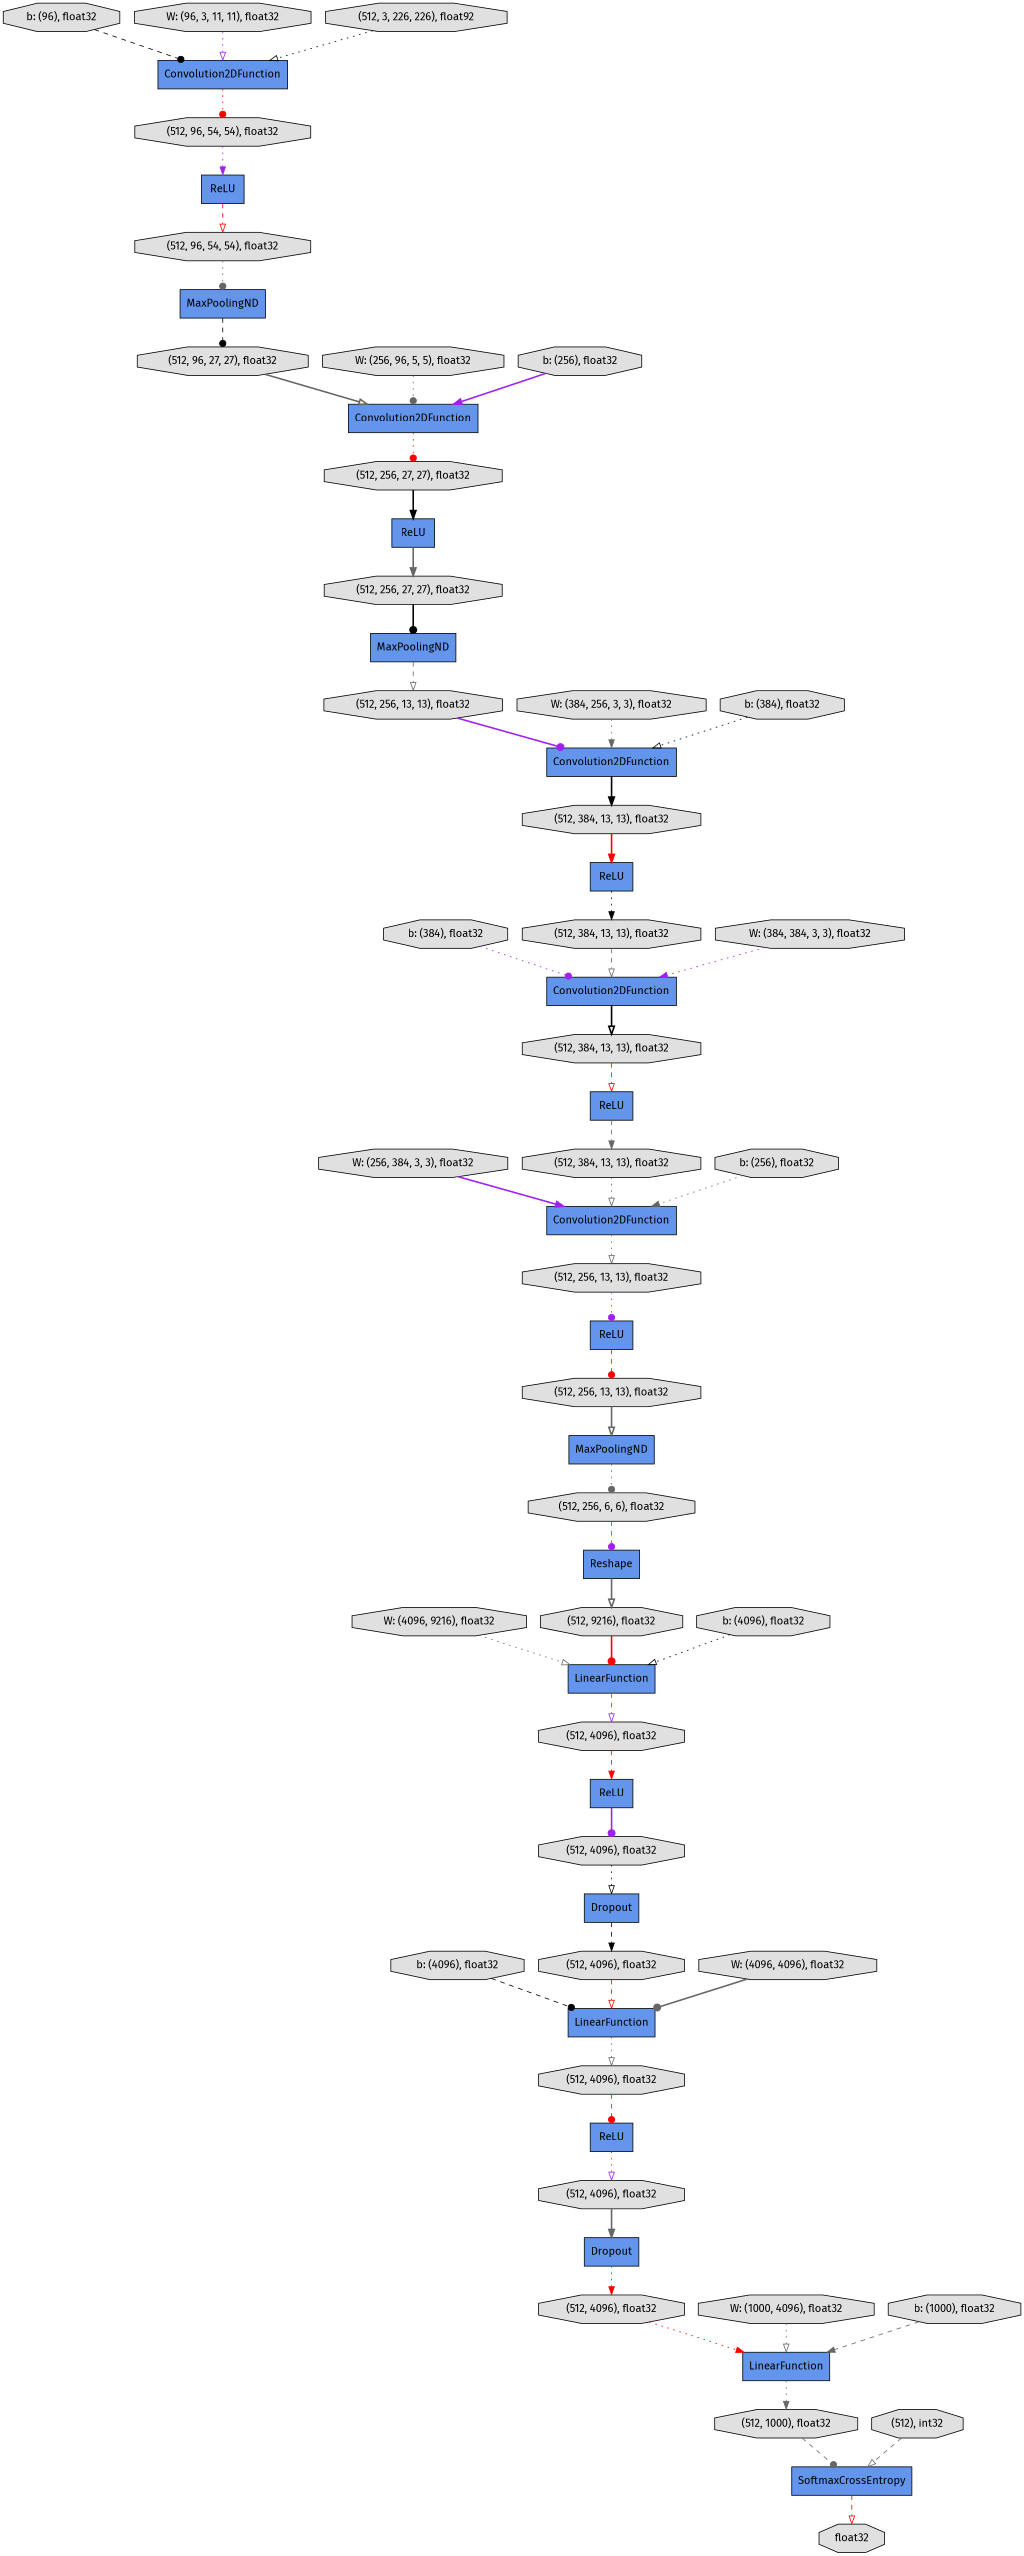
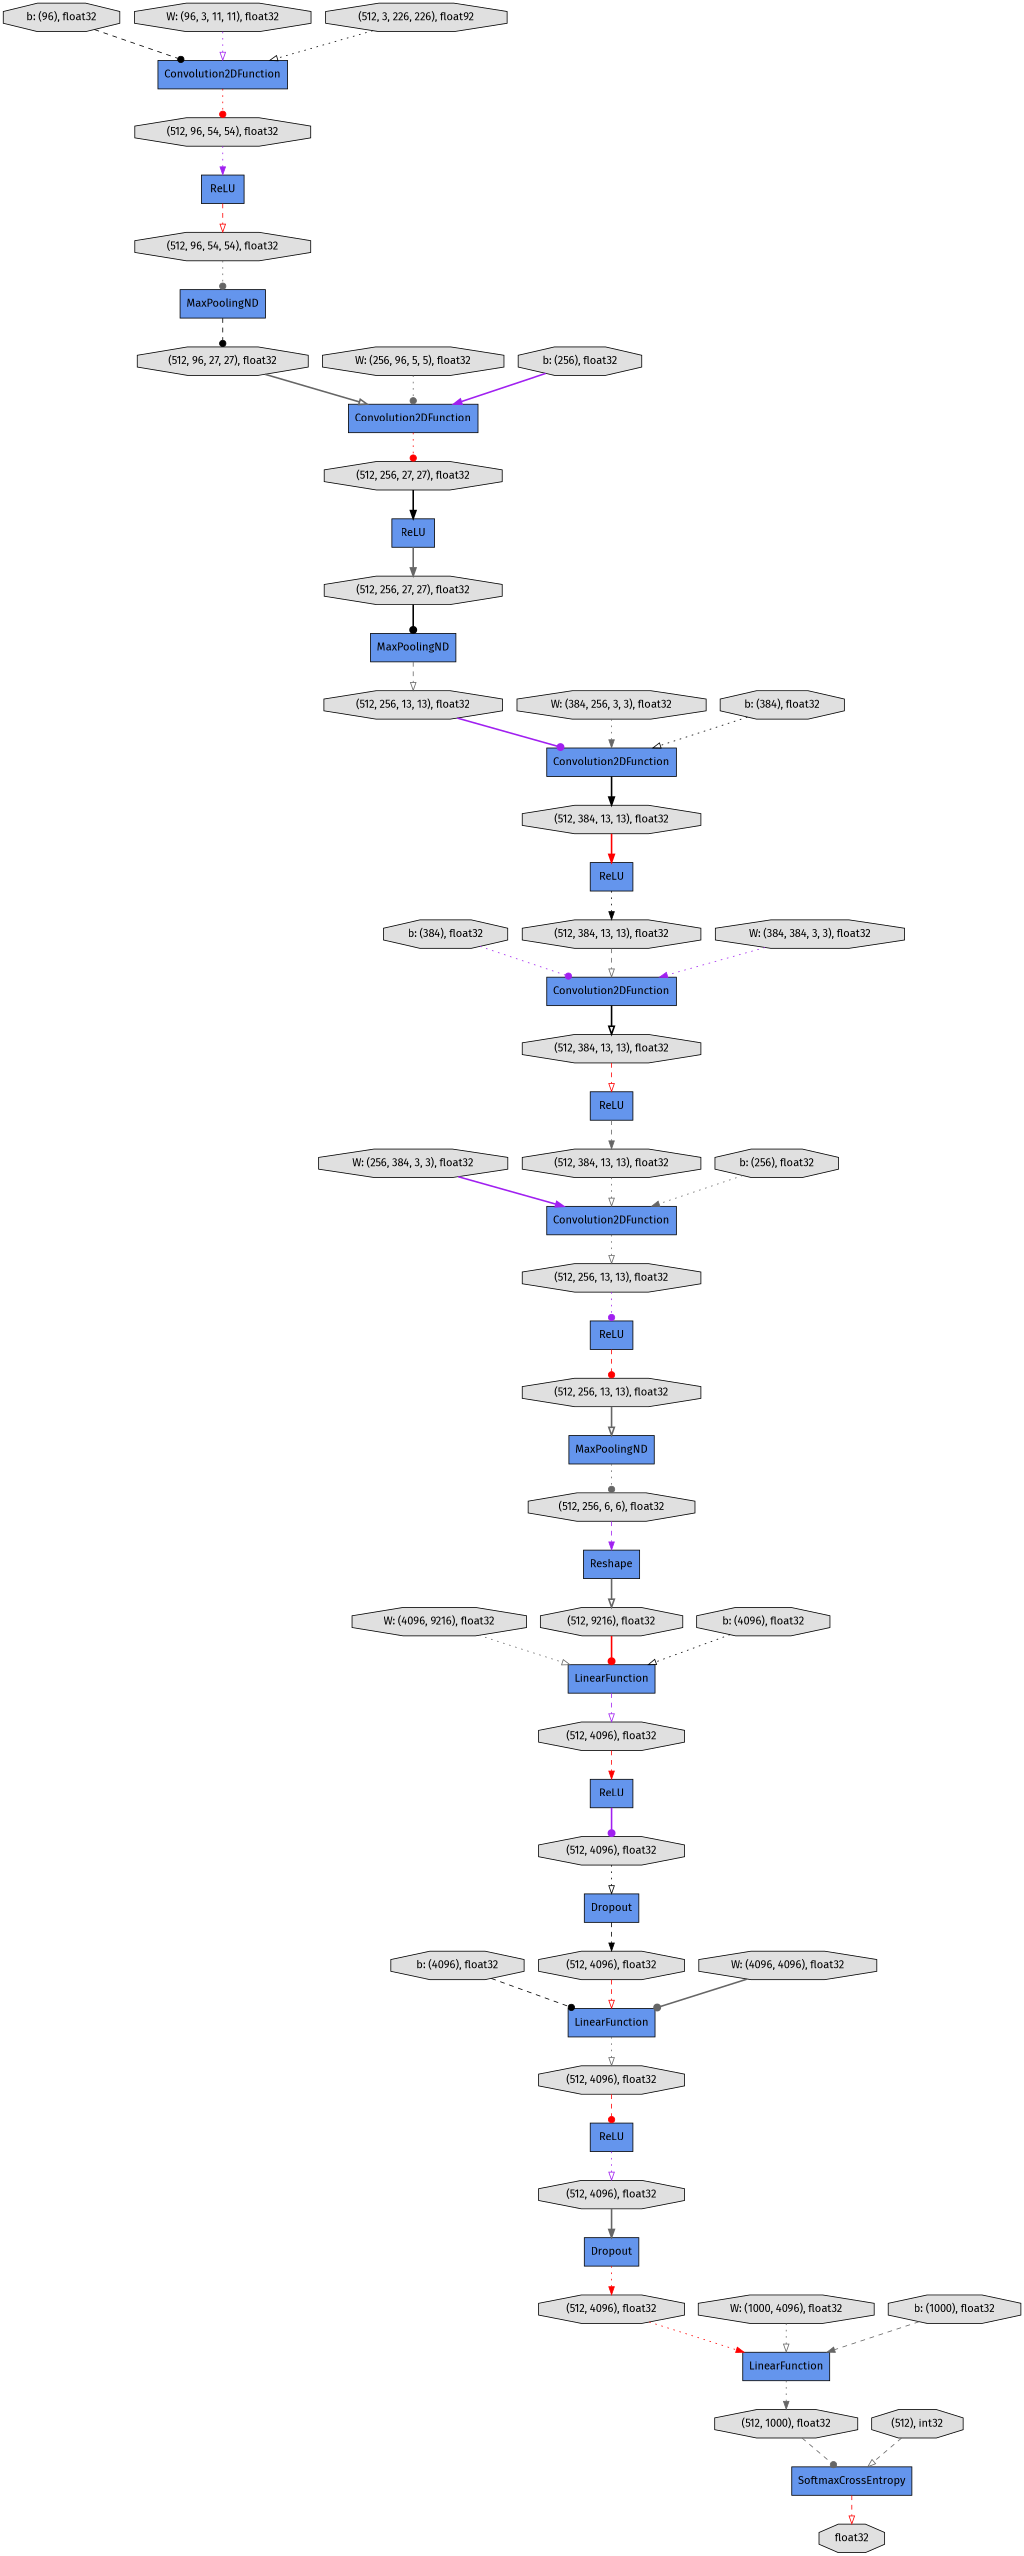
edge "(512, 256, 6, 6), float32" -> "Reshape": arrowhead dot -> normal
